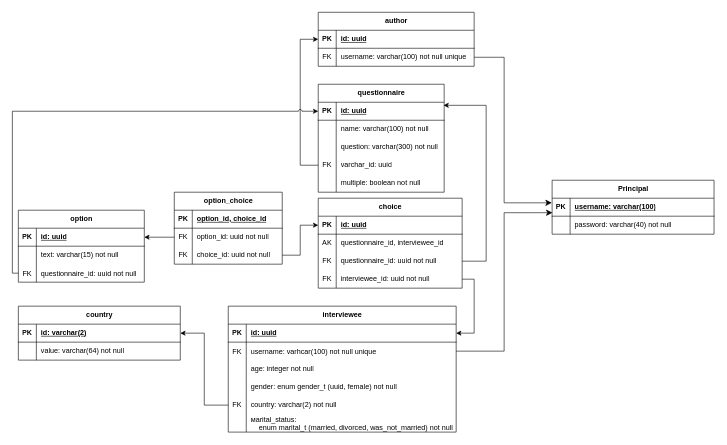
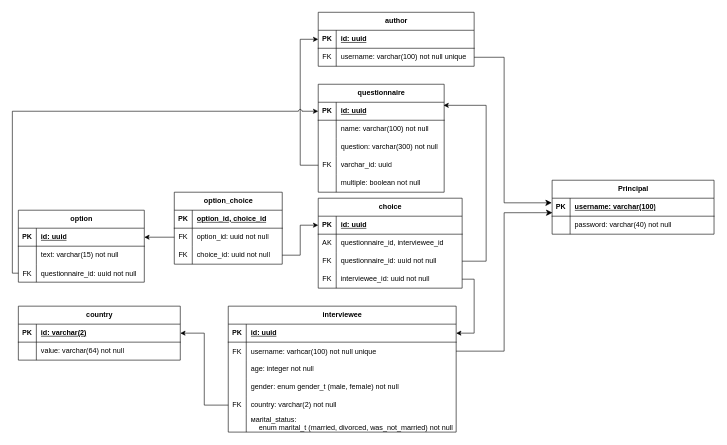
node "gender: enum gender_t (uuid, female) not null": label "gender: enum gender_t (uuid, female) not null" -> "gender: enum gender_t (male, female) not null"
